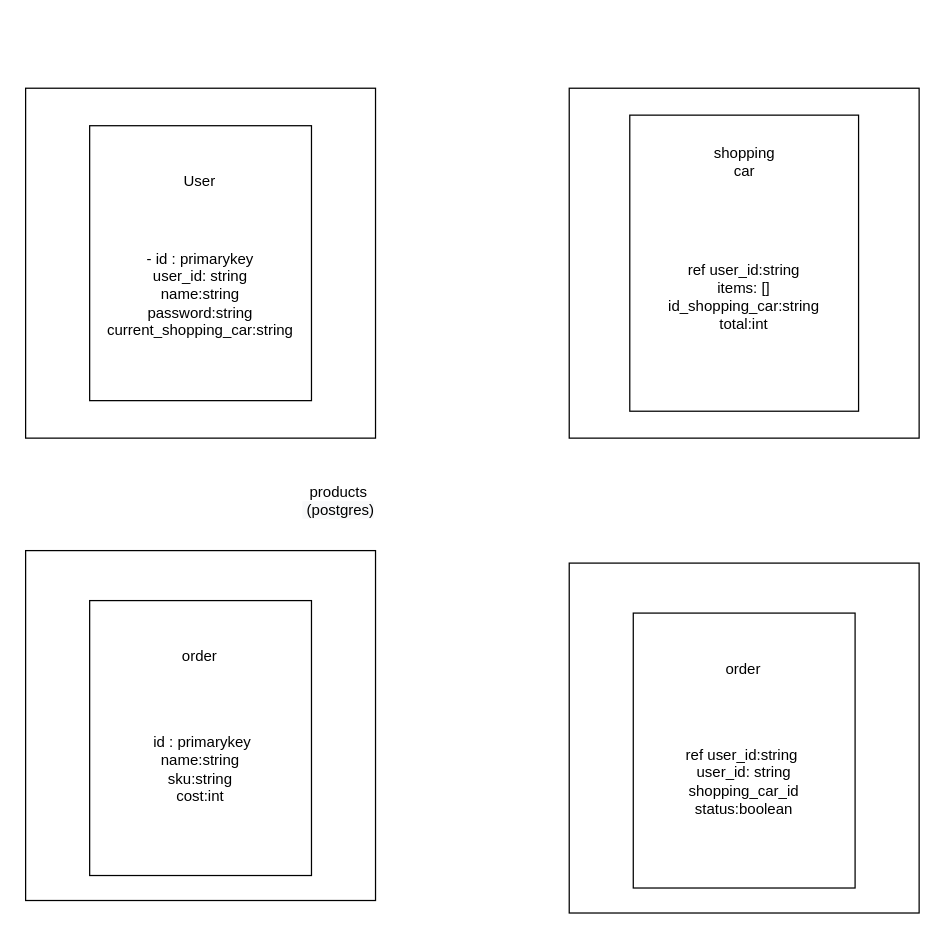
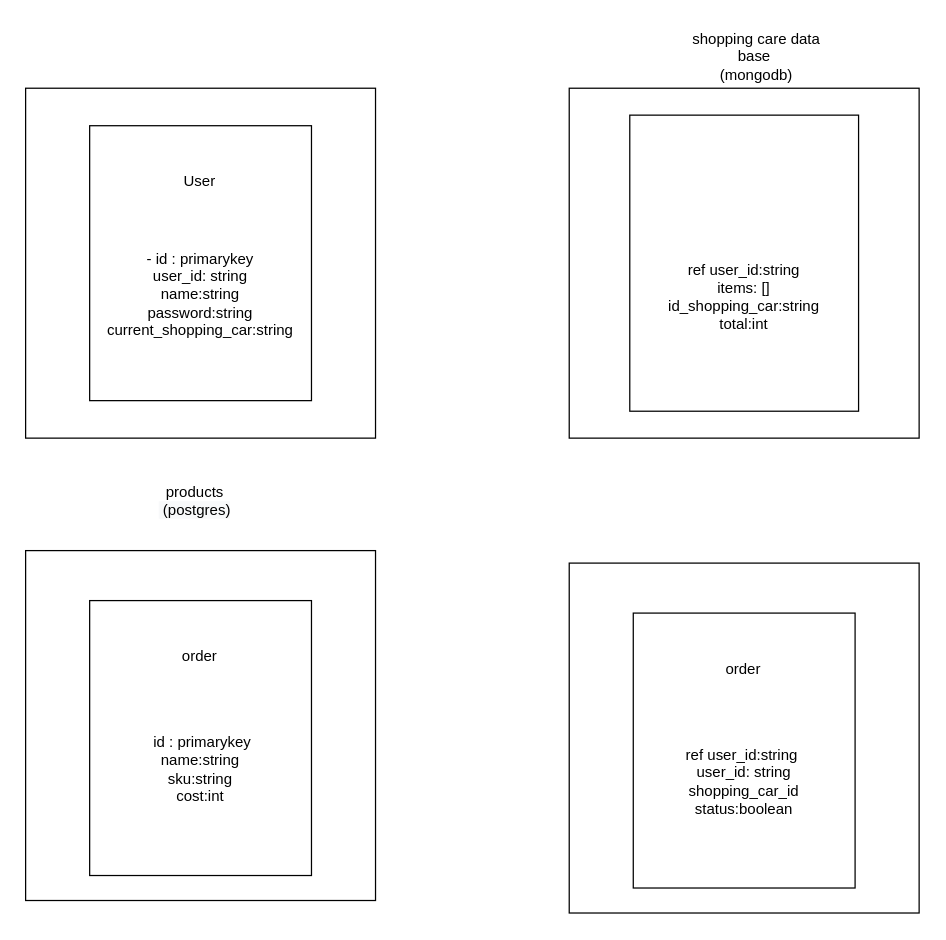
node "shopping care data base (mongodb)": added
node "shopping car": removed
node "products (postgres)": moved (365, 501) -> (221, 501)
